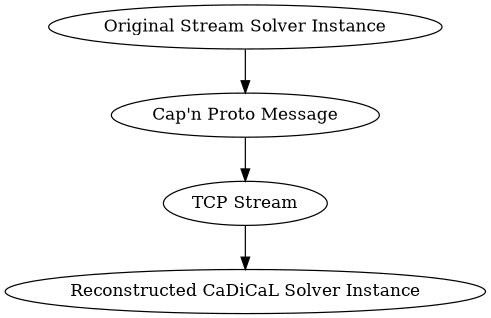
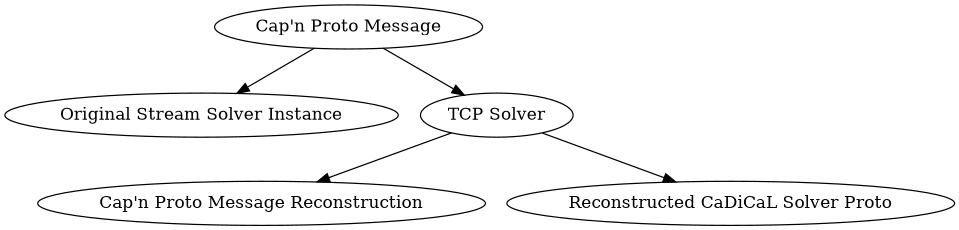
edge "Original Stream Solver Instance" -> "Cap'n Proto Message": reversed
node "TCP Stream": label "TCP Stream" -> "TCP Solver"
node "Cap'n Proto Message Reconstruction": added
node "Reconstructed CaDiCaL Solver Instance": label "Reconstructed CaDiCaL Solver Instance" -> "Reconstructed CaDiCaL Solver Proto"
